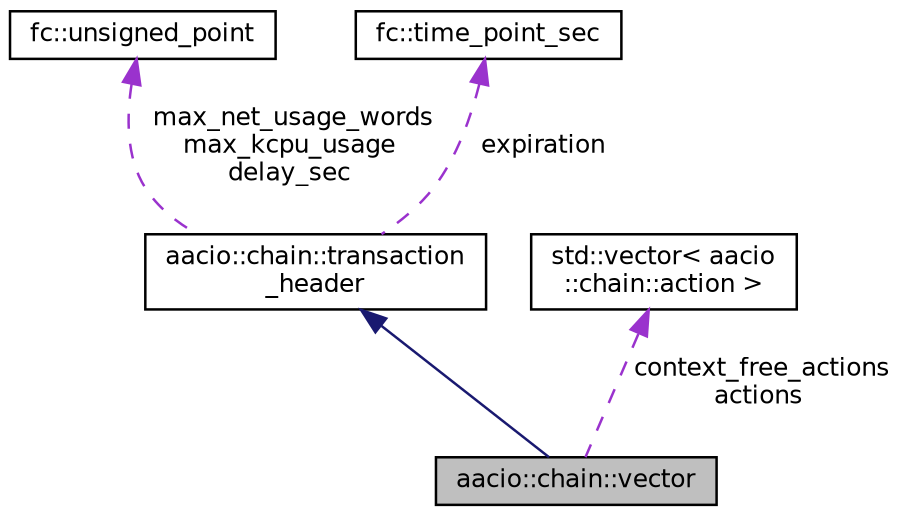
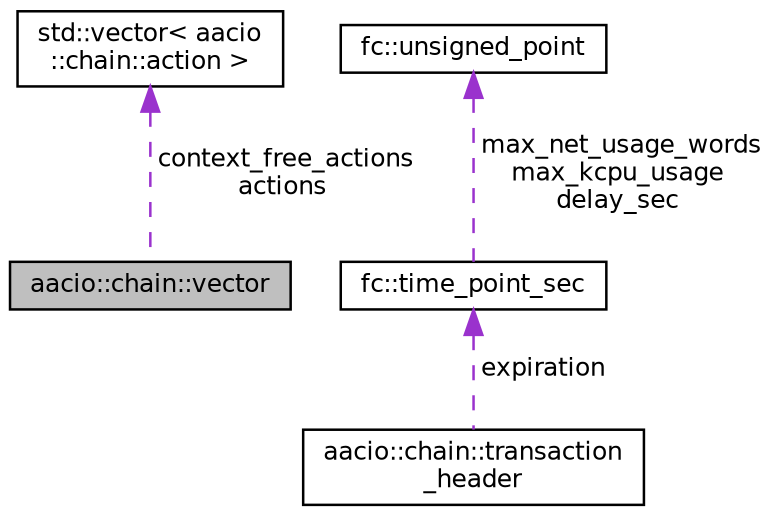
edge "aacio::chain::transaction _header" -> "fc::unsigned_point": now "fc::time_point_sec" -> "fc::unsigned_point"
edge "aacio::chain::vector" -> "aacio::chain::transaction _header": removed
